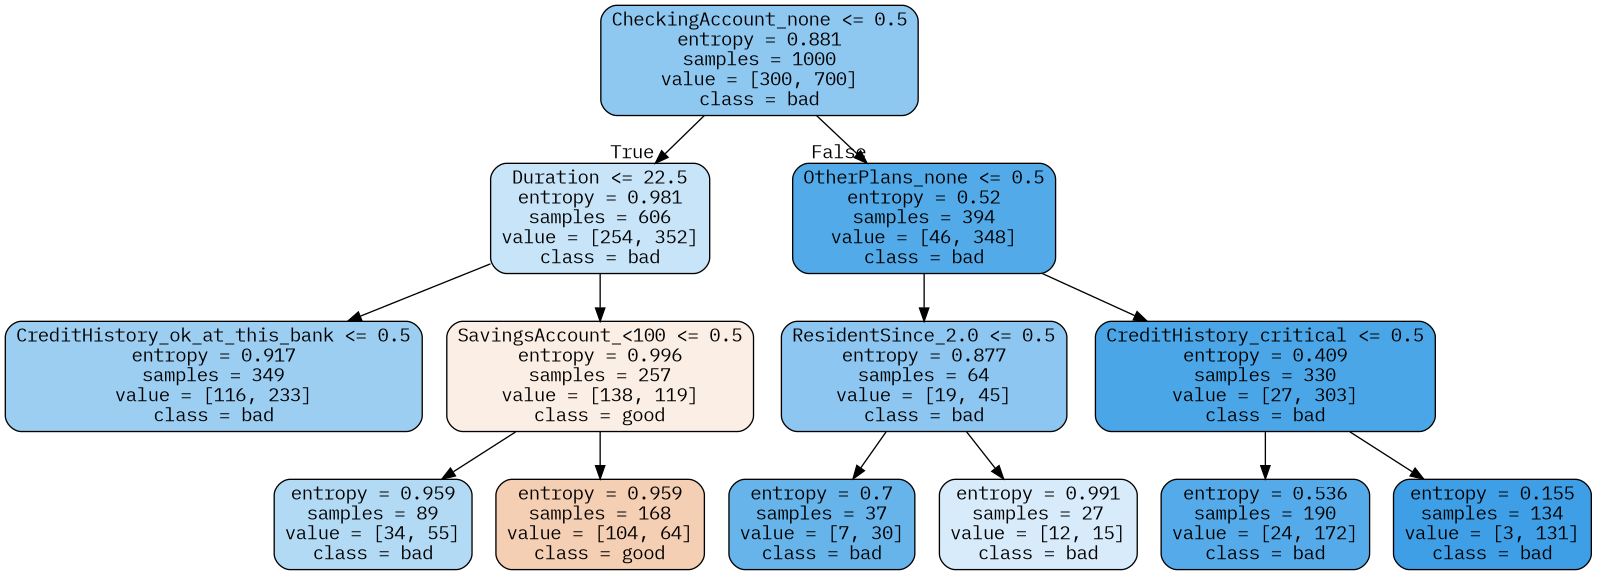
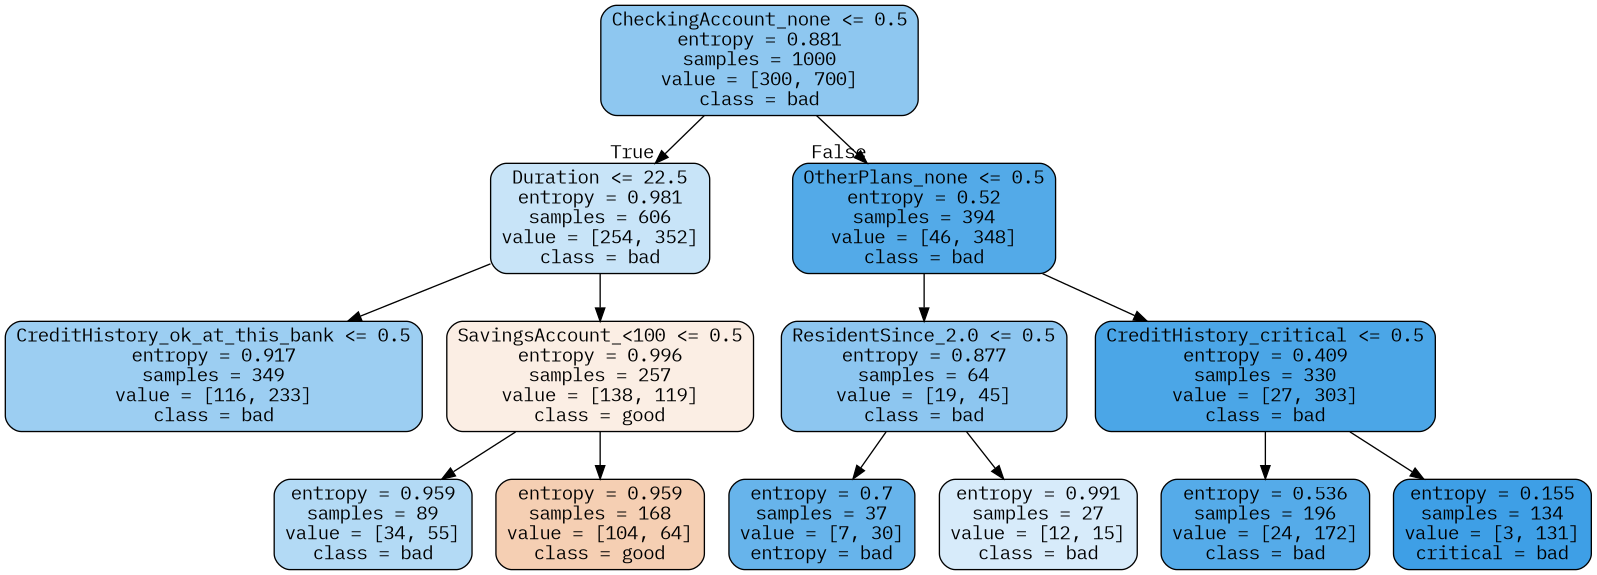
node "entropy = 0.7 samples = 37 value = [7, 30] class = bad": label "entropy = 0.7 samples = 37 value = [7, 30] class = bad" -> "entropy = 0.7 samples = 37 value = [7, 30] entropy = bad"
node "entropy = 0.536 samples = 190 value = [24, 172] class = bad": label "entropy = 0.536 samples = 190 value = [24, 172] class = bad" -> "entropy = 0.536 samples = 196 value = [24, 172] class = bad"
node "entropy = 0.155 samples = 134 value = [3, 131] class = bad": label "entropy = 0.155 samples = 134 value = [3, 131] class = bad" -> "entropy = 0.155 samples = 134 value = [3, 131] critical = bad"
